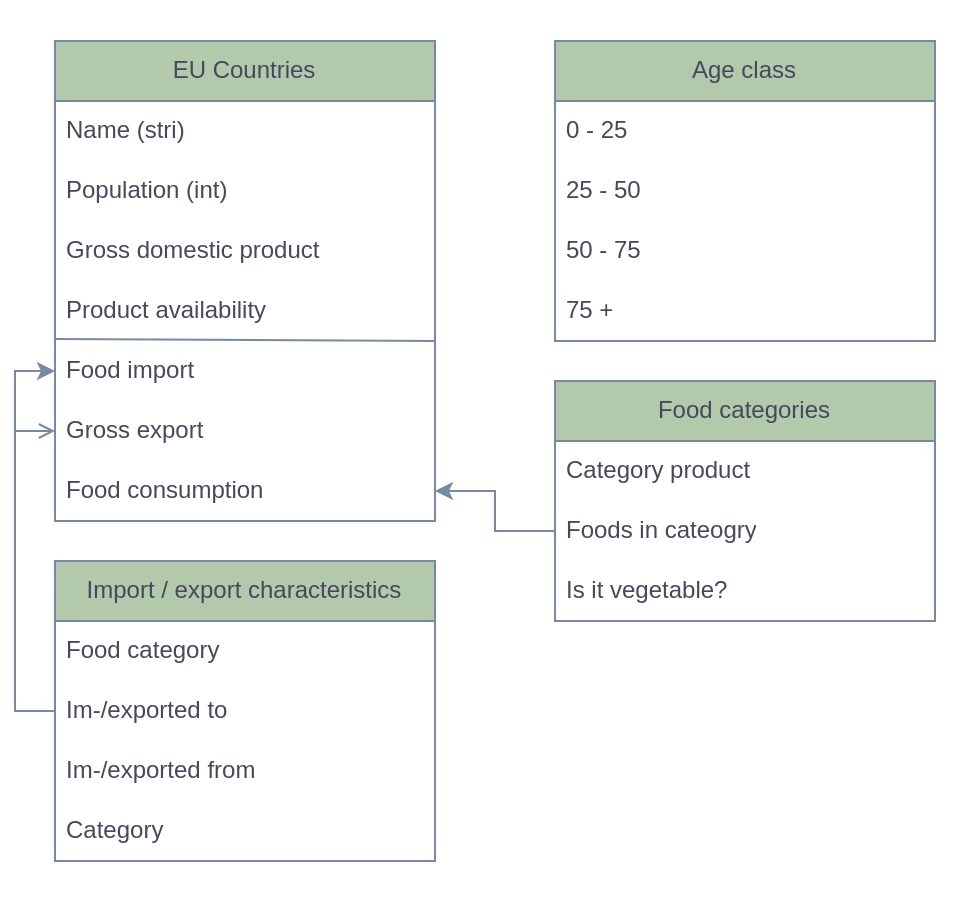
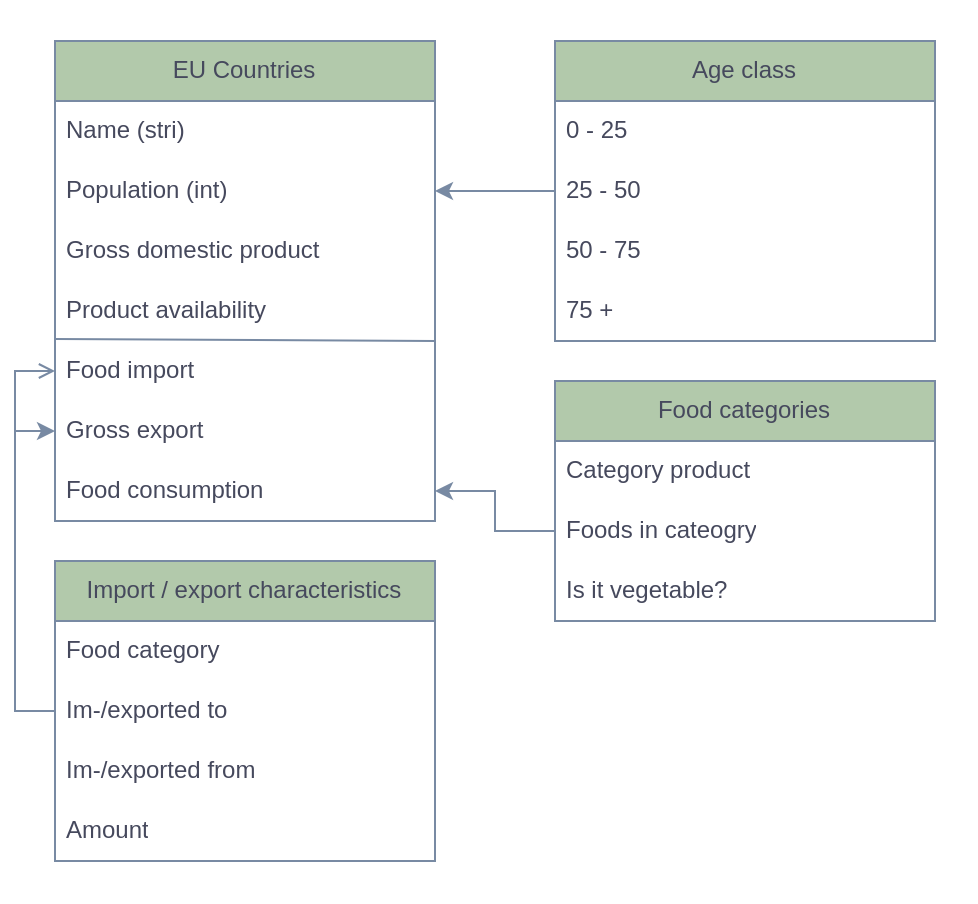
edge "25 - 50" -> "Population (int)": added
edge "Im-/exported to" -> "Food import": arrowhead classic -> open
edge "Im-/exported to" -> "Gross export": arrowhead open -> classic
node "Category": label "Category" -> "Amount"
